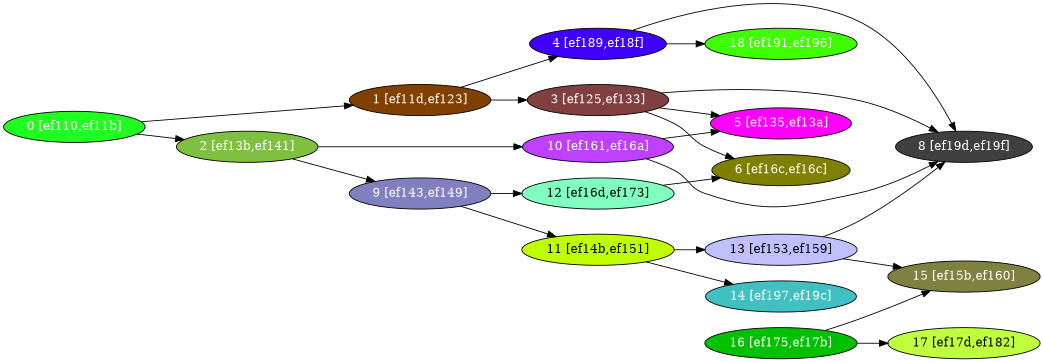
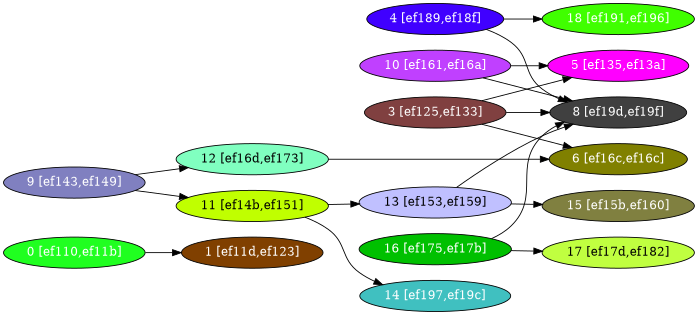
edge "1 [ef11d,ef123]" -> "4 [ef189,ef18f]": removed
edge "1 [ef11d,ef123]" -> "3 [ef125,ef133]": removed
node "2 [ef13b,ef141]": removed
edge "16 [ef175,ef17b]" -> "15 [ef15b,ef160]": now "16 [ef175,ef17b]" -> "8 [ef19d,ef19f]"
